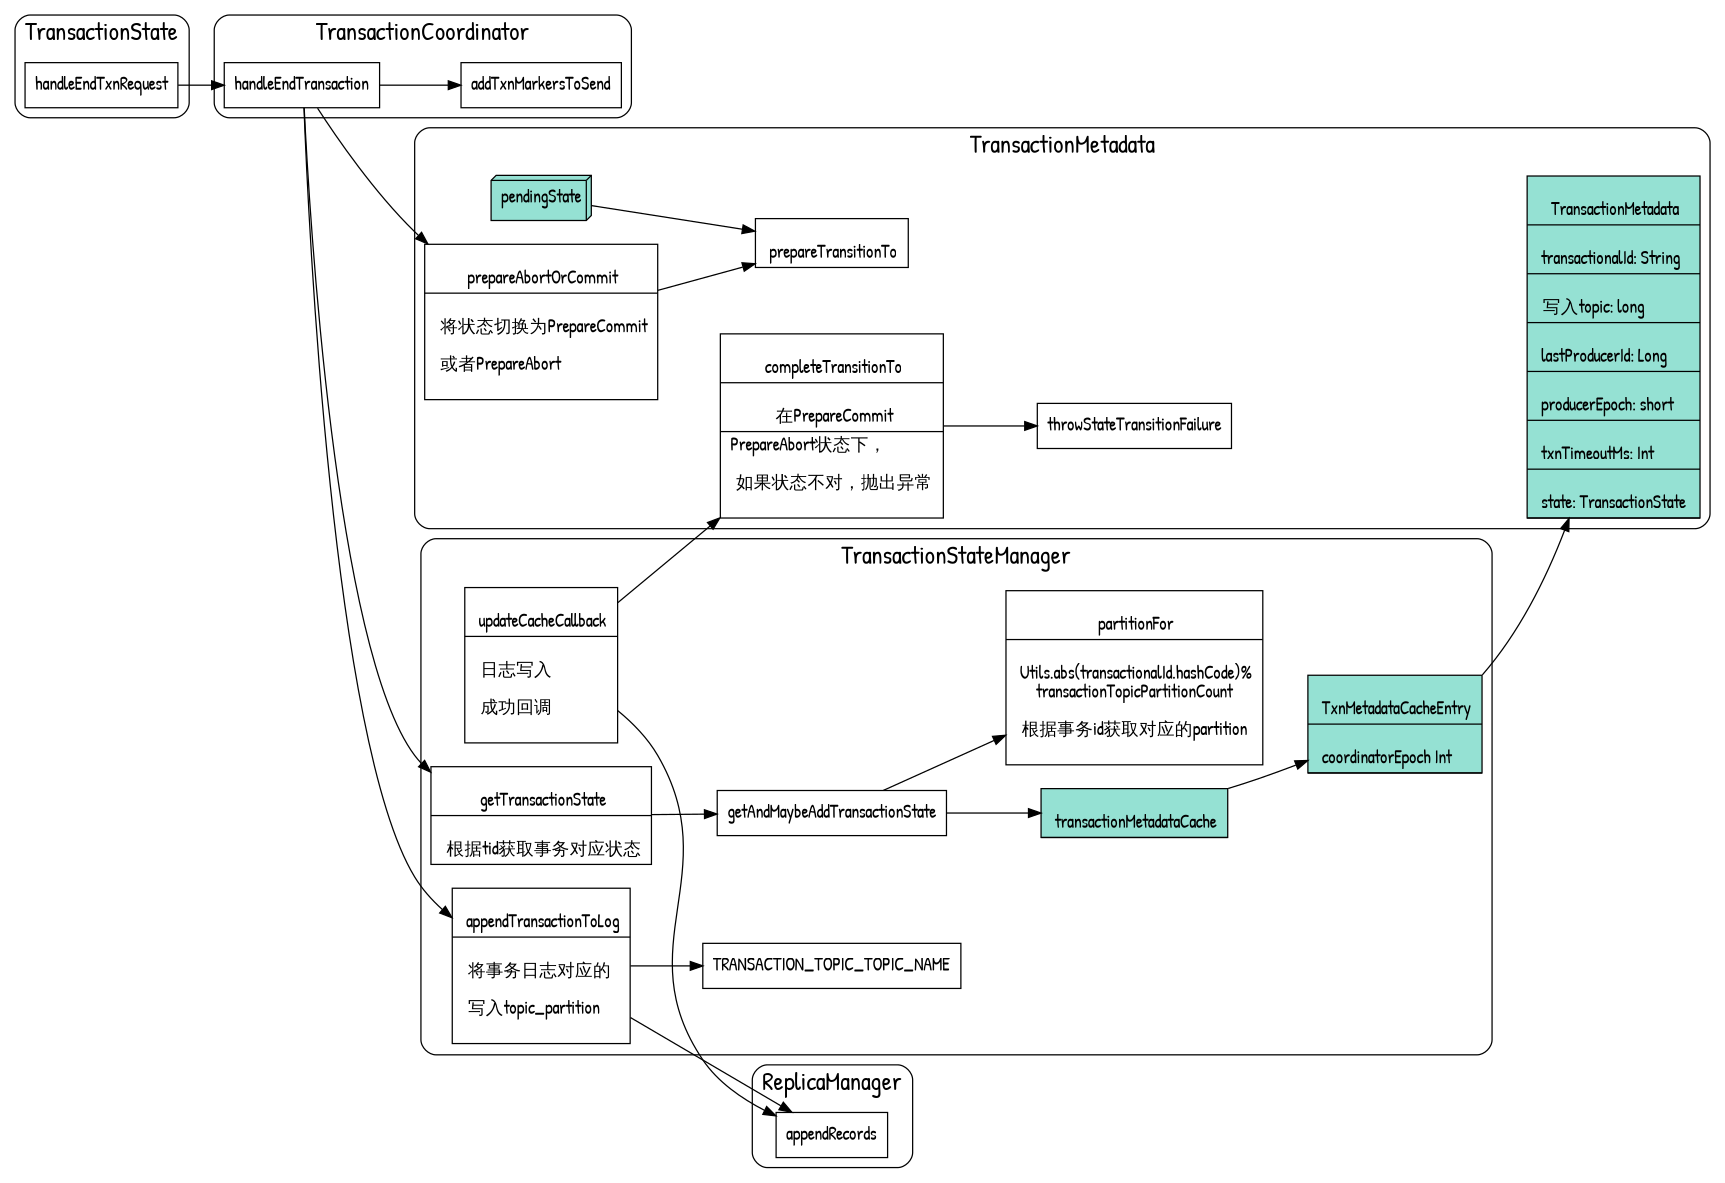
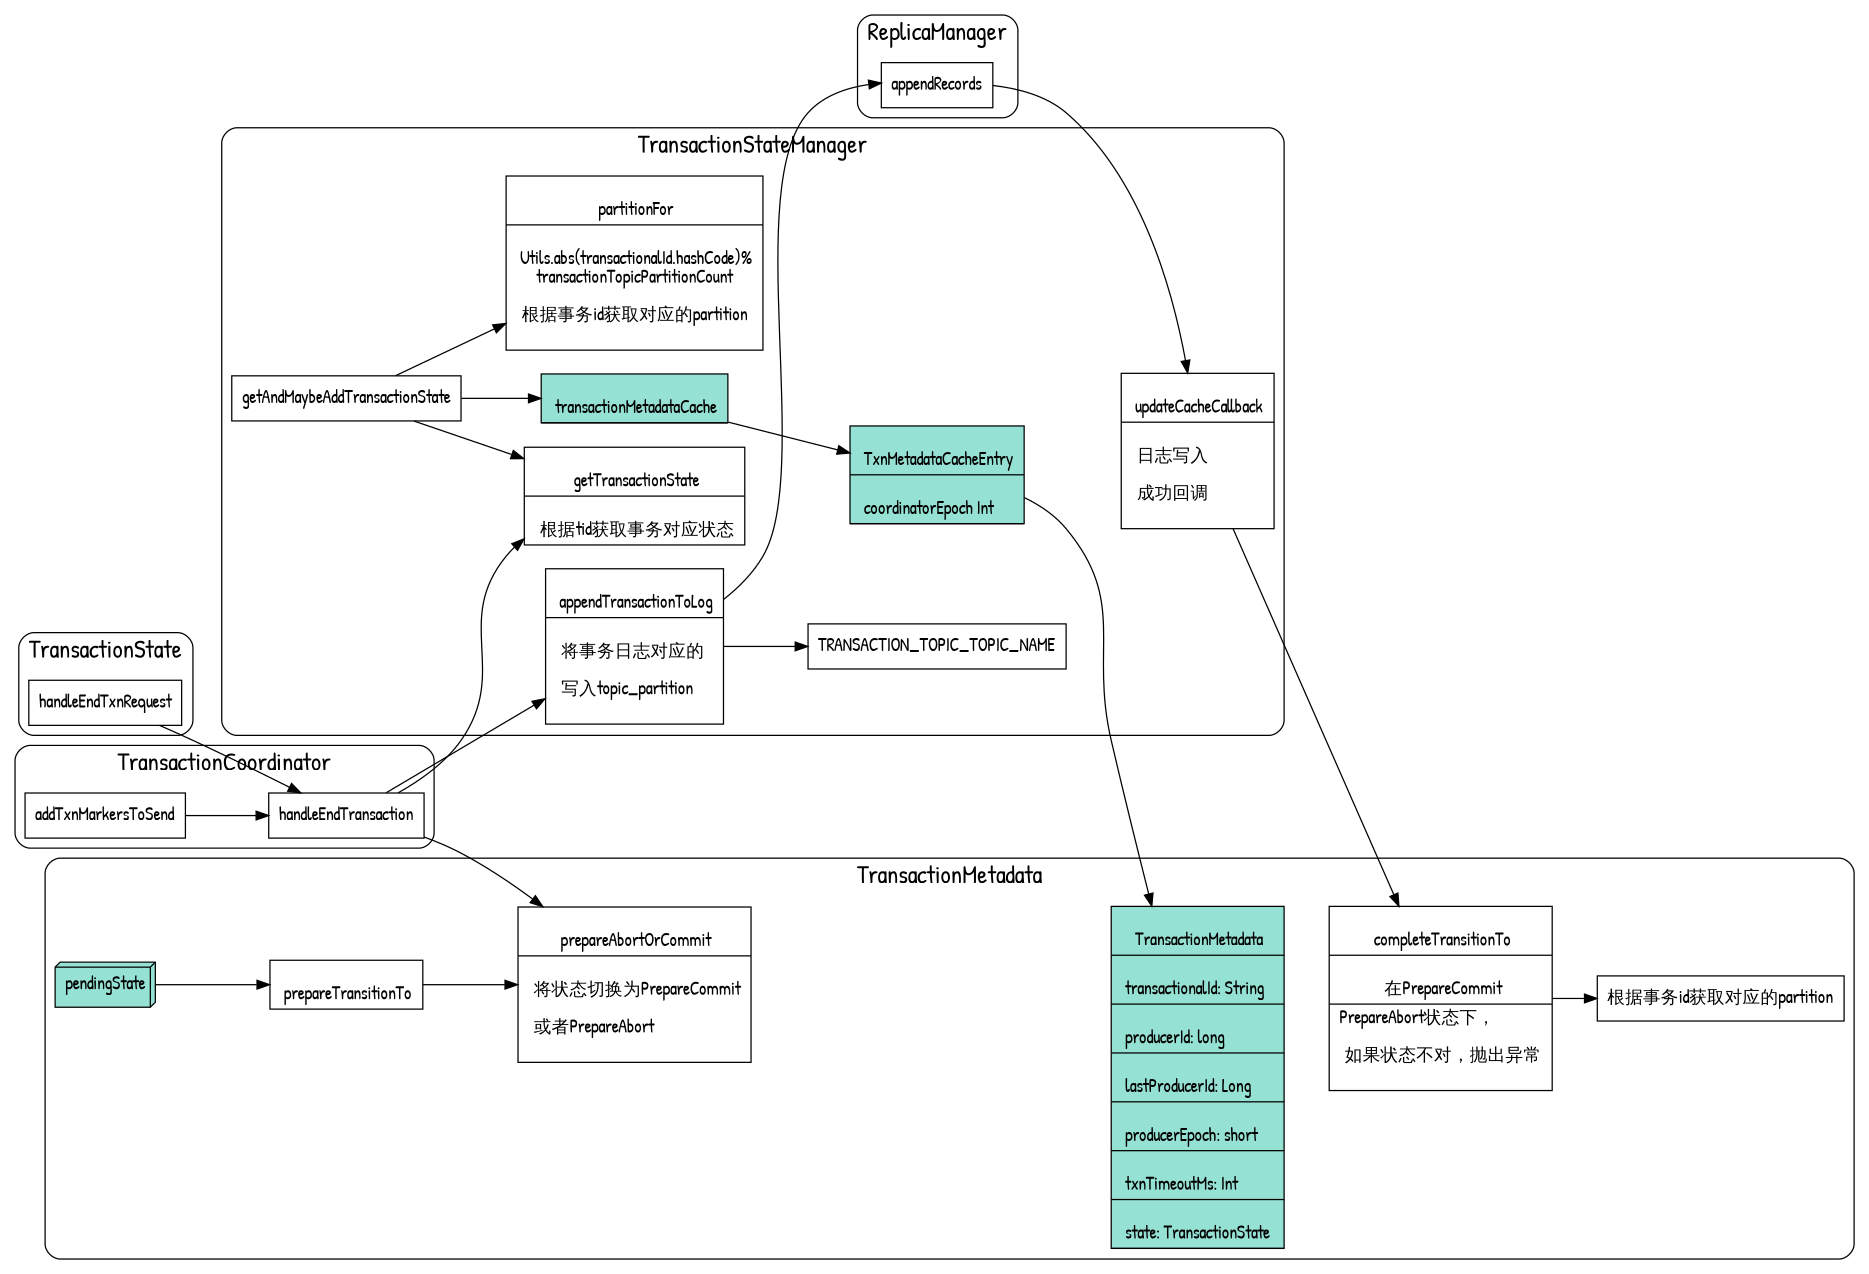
edge "handleEndTransaction" -> "addTxnMarkersToSend": reversed
edge "prepareAbortOrCommit" -> "prepareTransitionTo": reversed
node "TransactionMetadata": text "写入topic: long" -> "producerId: long"
node "throwStateTransitionFailure": label "throwStateTransitionFailure" -> "根据事务id获取对应的partition"
edge "getTransactionState" -> "getAndMaybeAddTransactionState": reversed
edge "updateCacheCallback" -> "appendRecords": reversed
